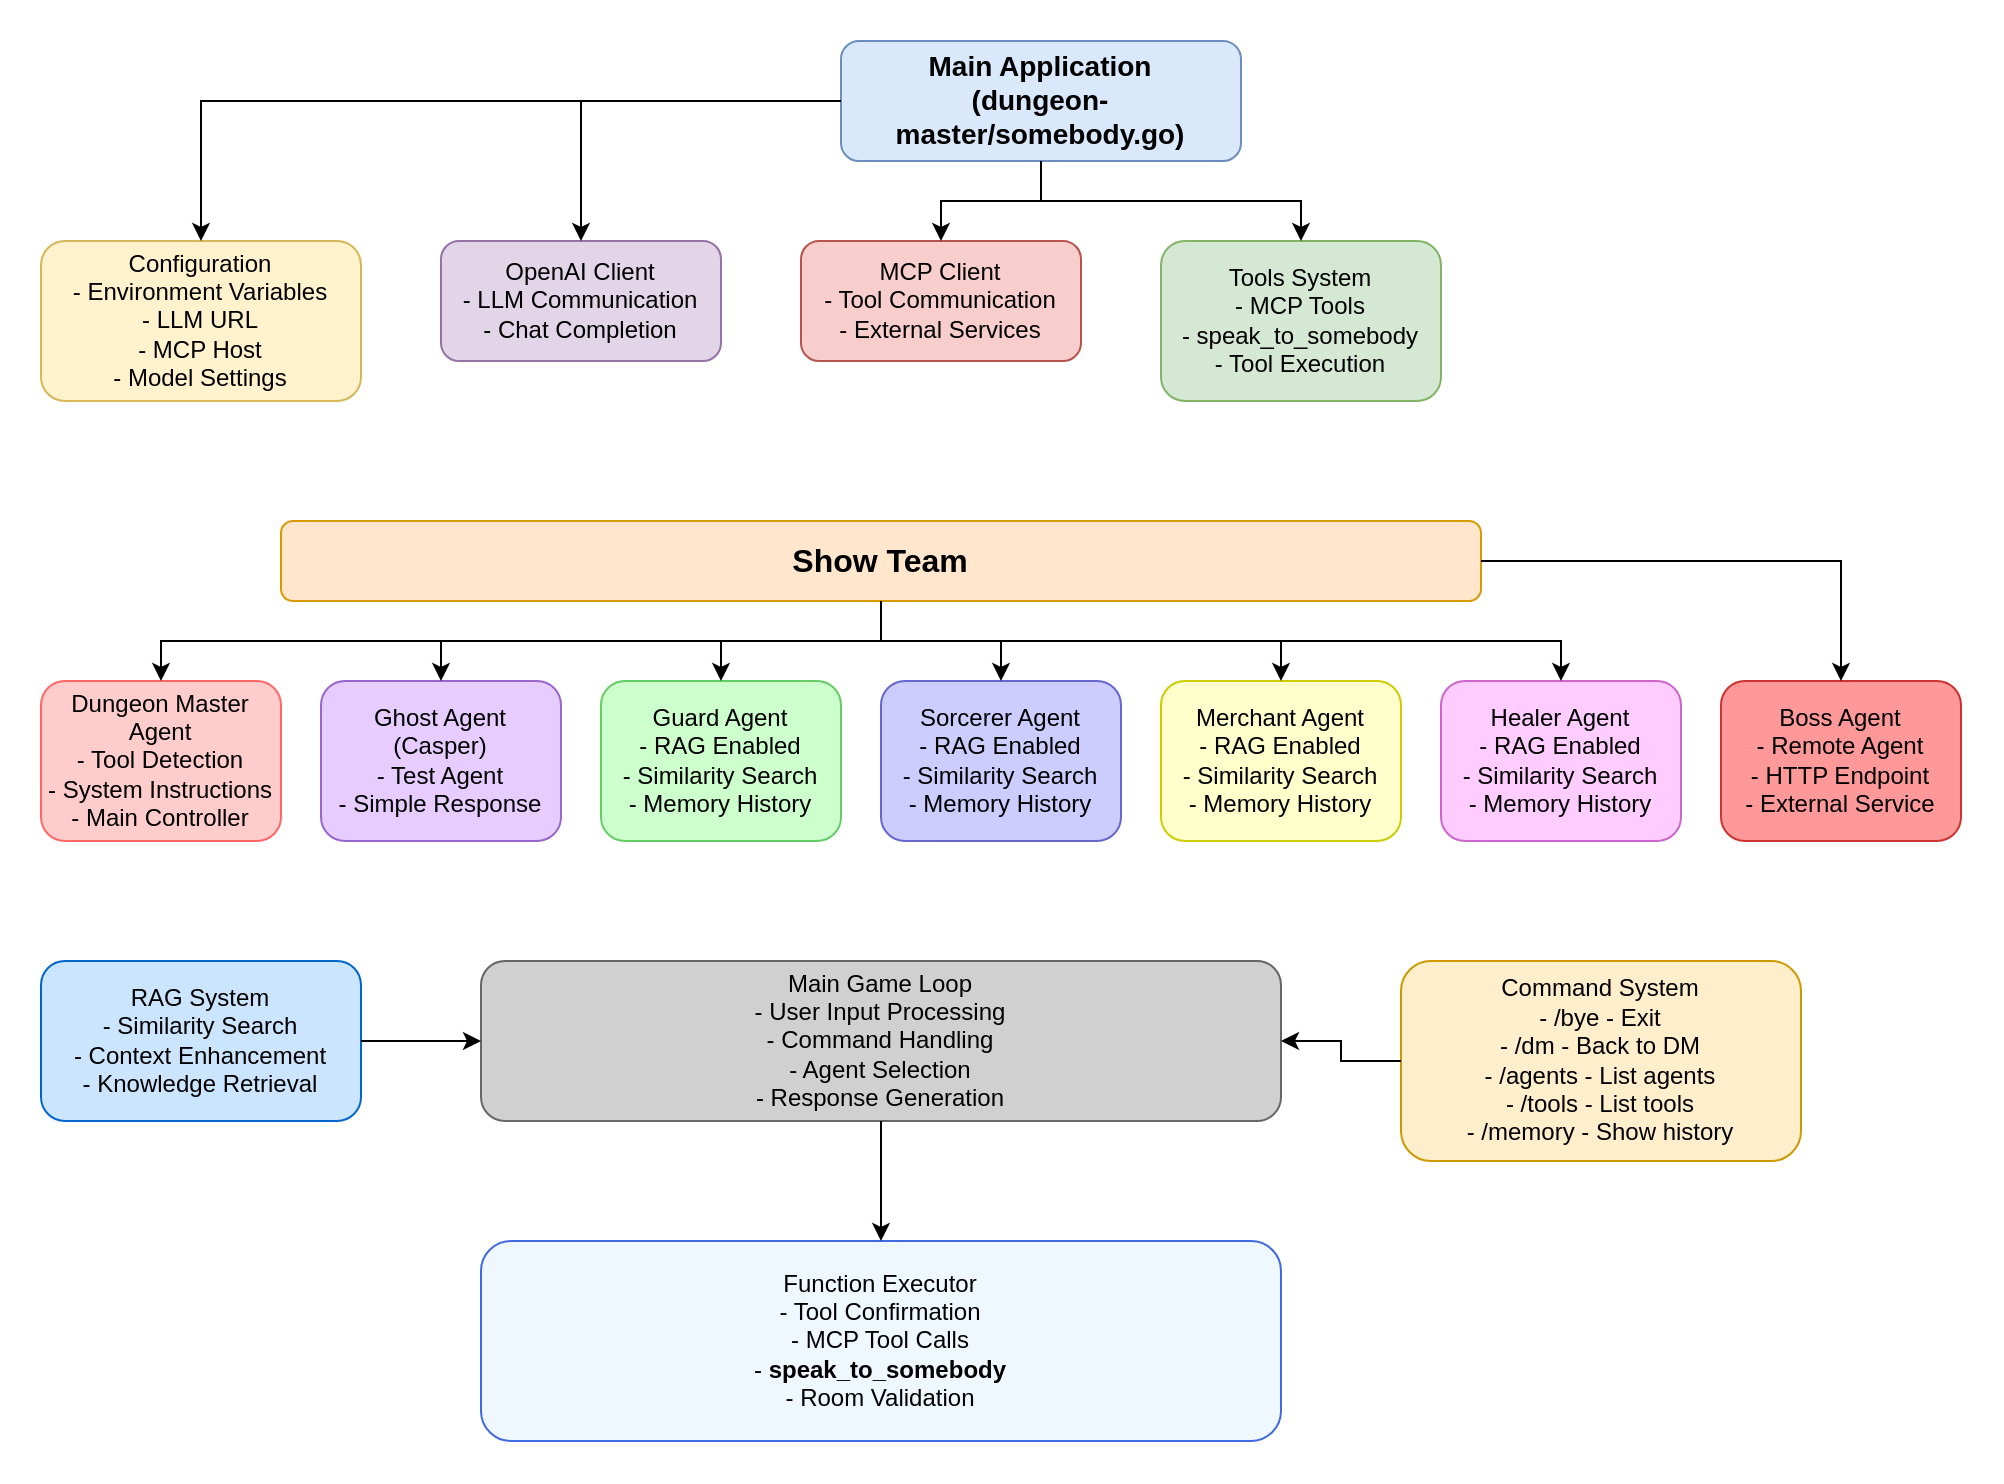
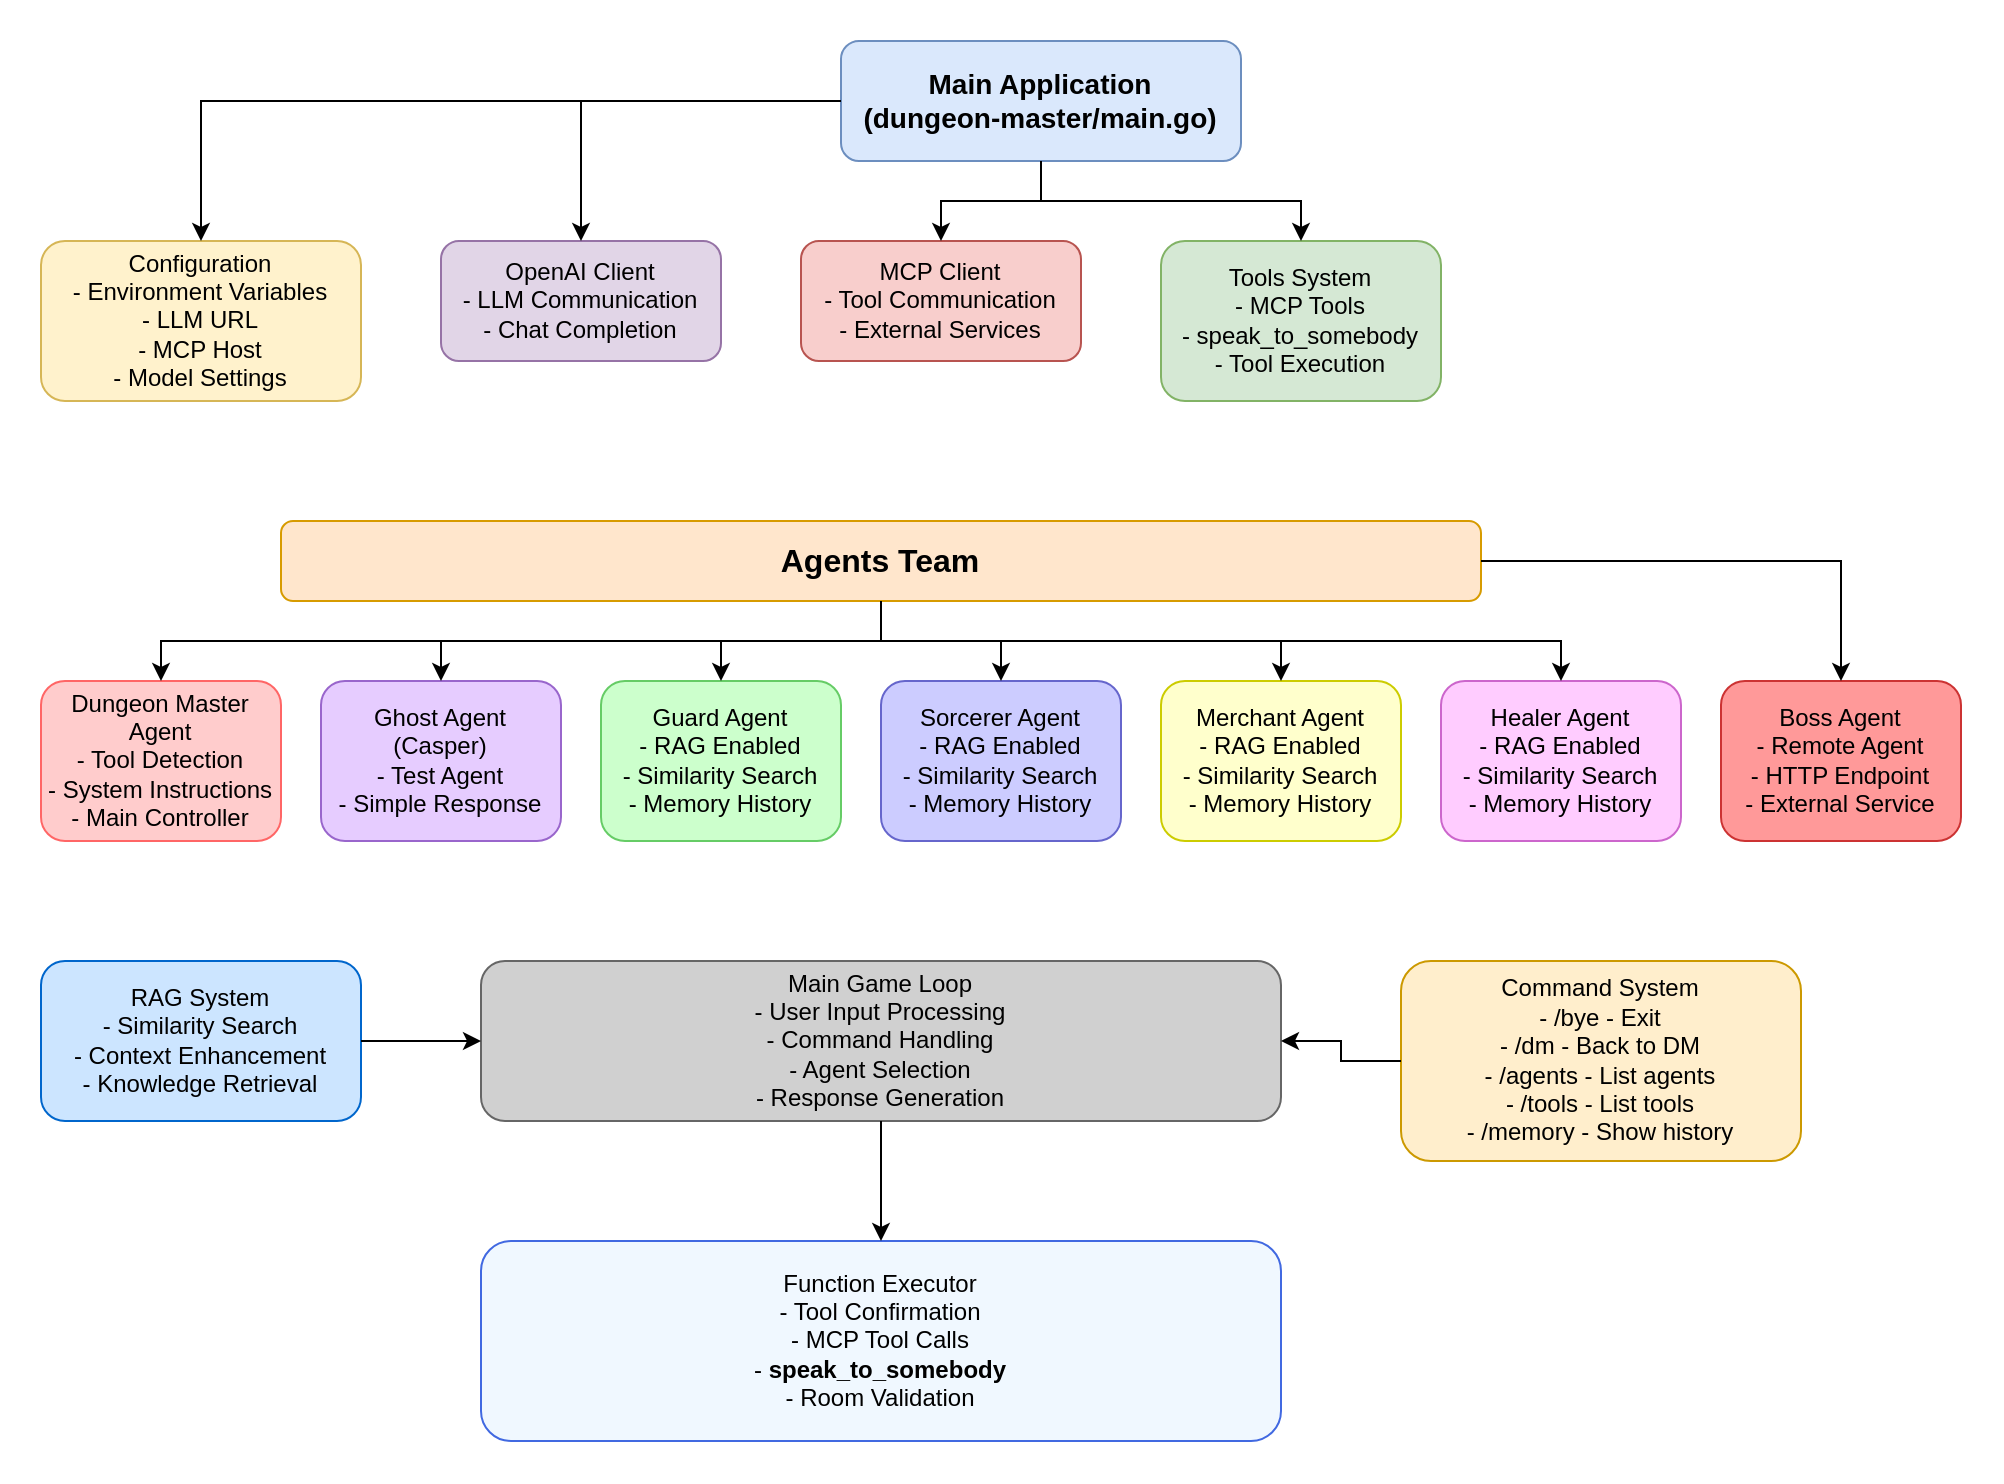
node "Main Application (dungeon-master/somebody.go)": label "Main Application (dungeon-master/somebody.go)" -> "Main Application (dungeon-master/main.go)"
node "Show Team": label "Show Team" -> "Agents Team"
